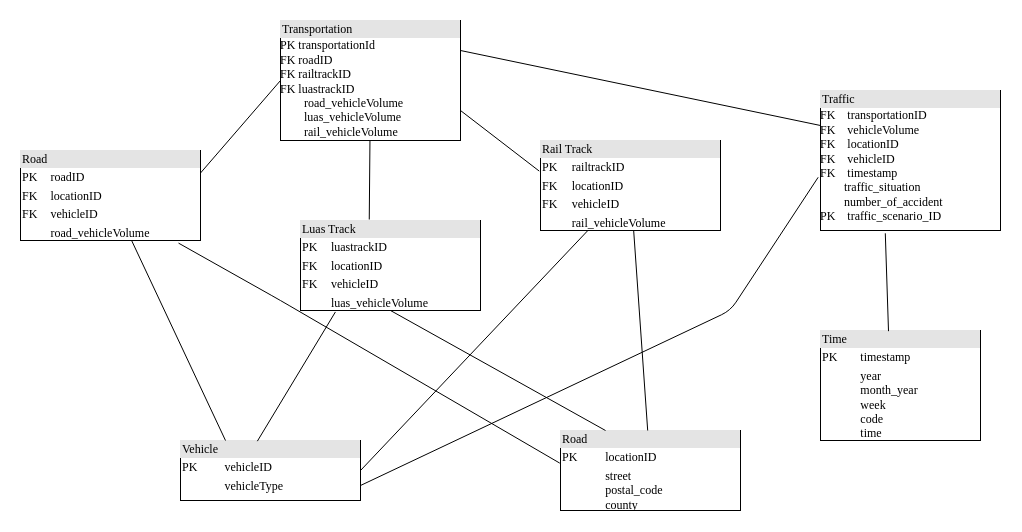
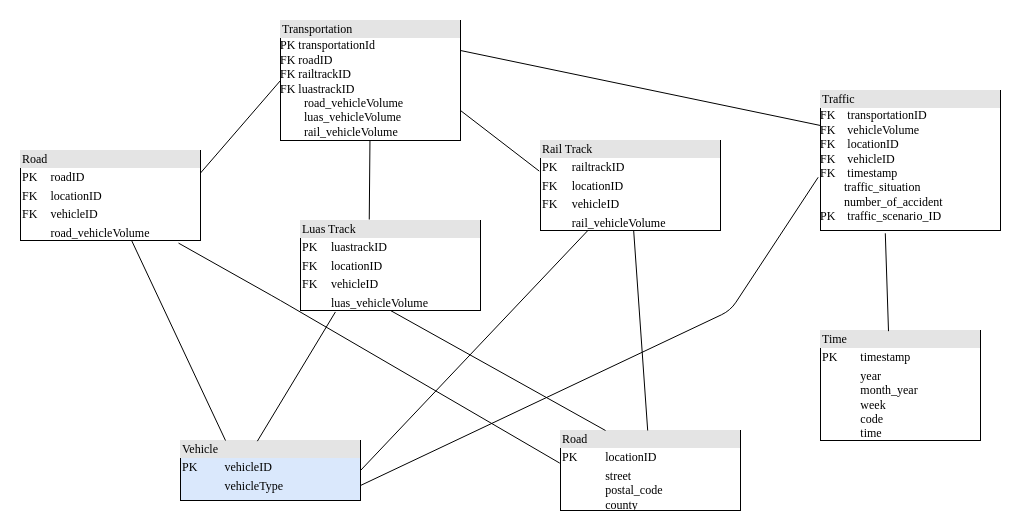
node "Vehicle PK vehicleID vehicleType": fillcolor #ffffff -> #dae8fc
